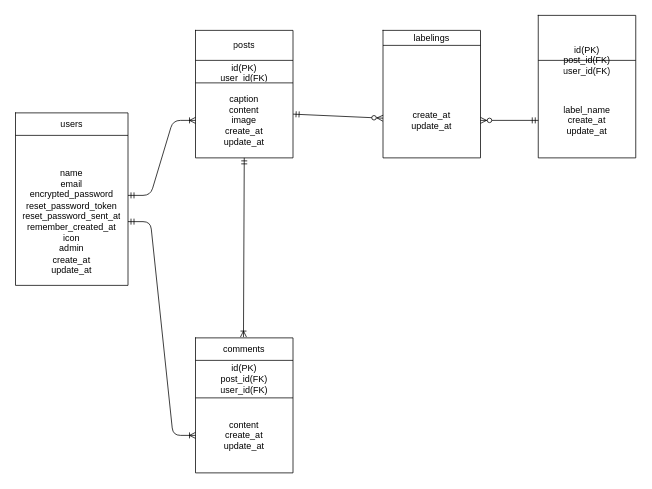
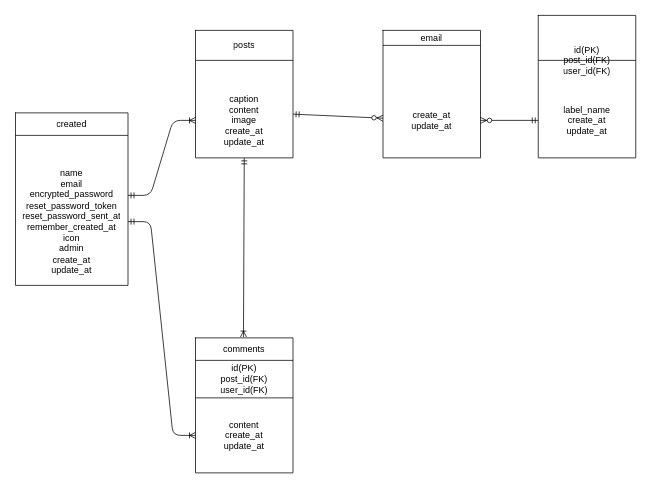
node "labelings": label "labelings" -> "email"
node "id(PK) user_id(FK)": removed
node "users": label "users" -> "created"
